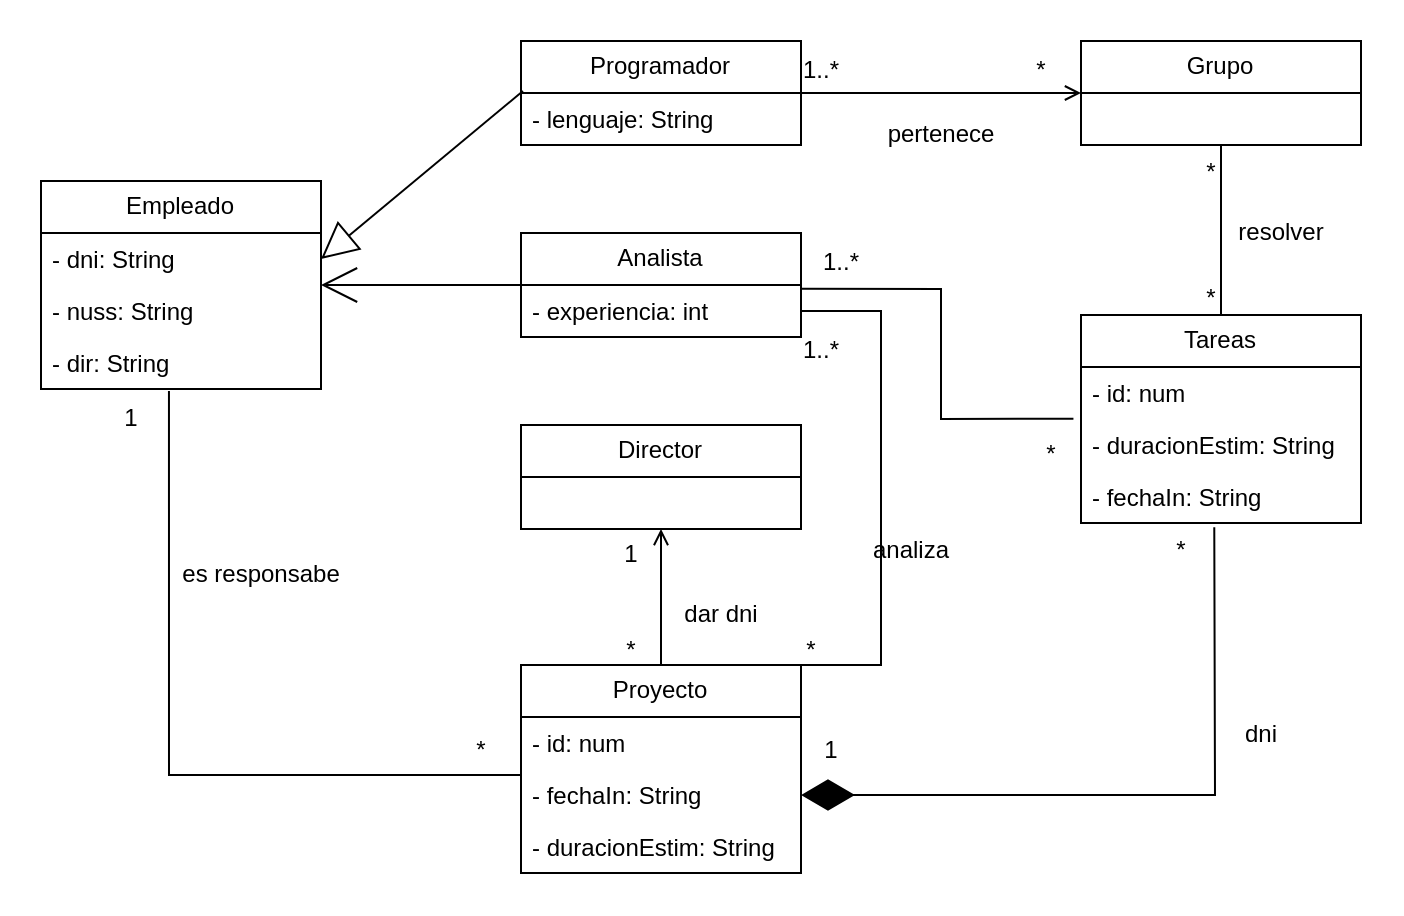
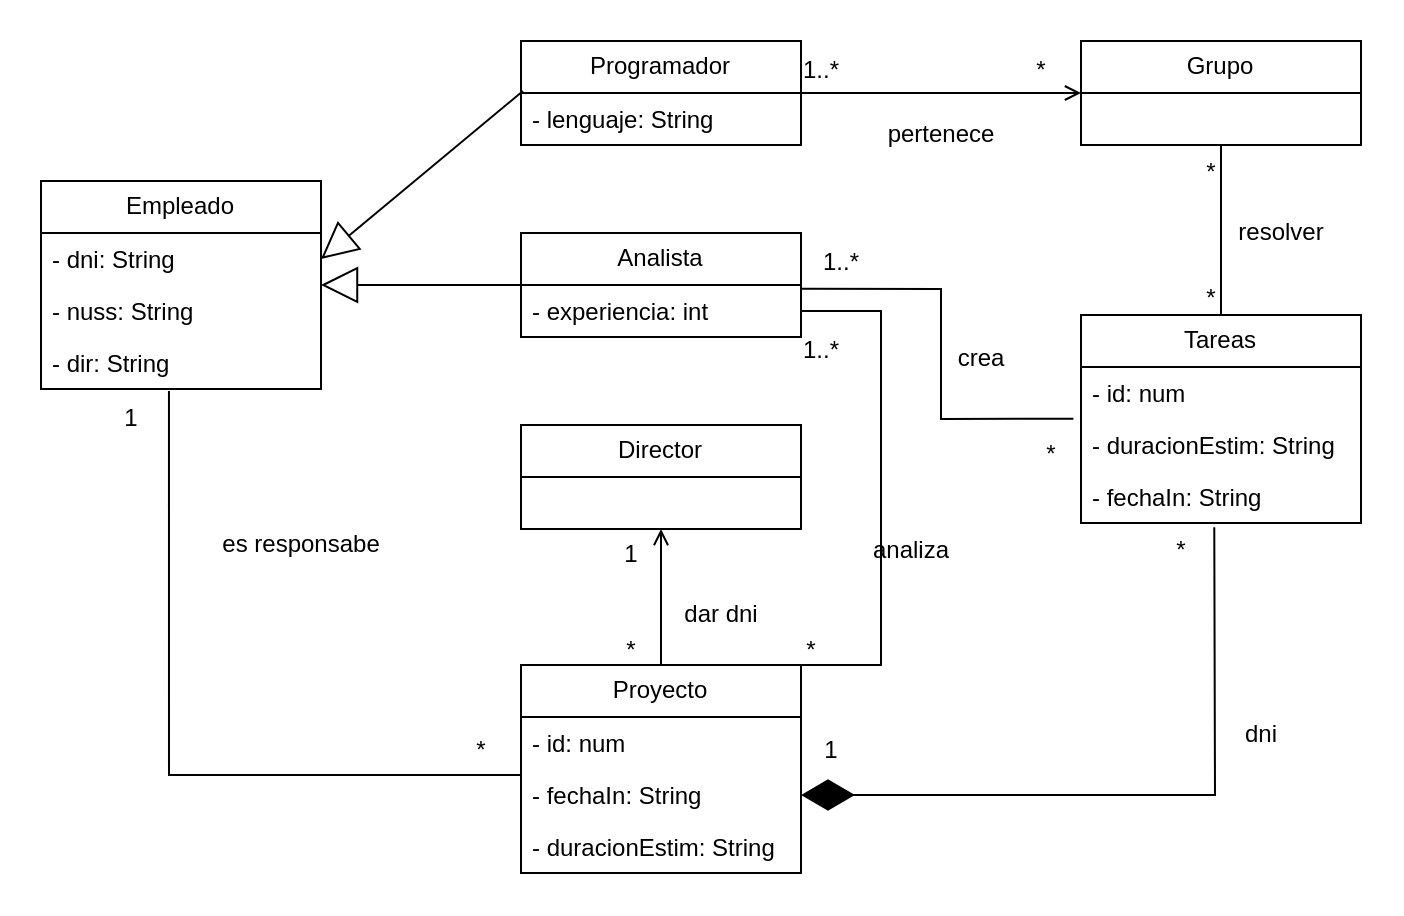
edge "Analista" -> "- nuss: String": arrowhead open -> block
node "crea": added
node "es responsabe": moved (261, 575) -> (301, 545)
